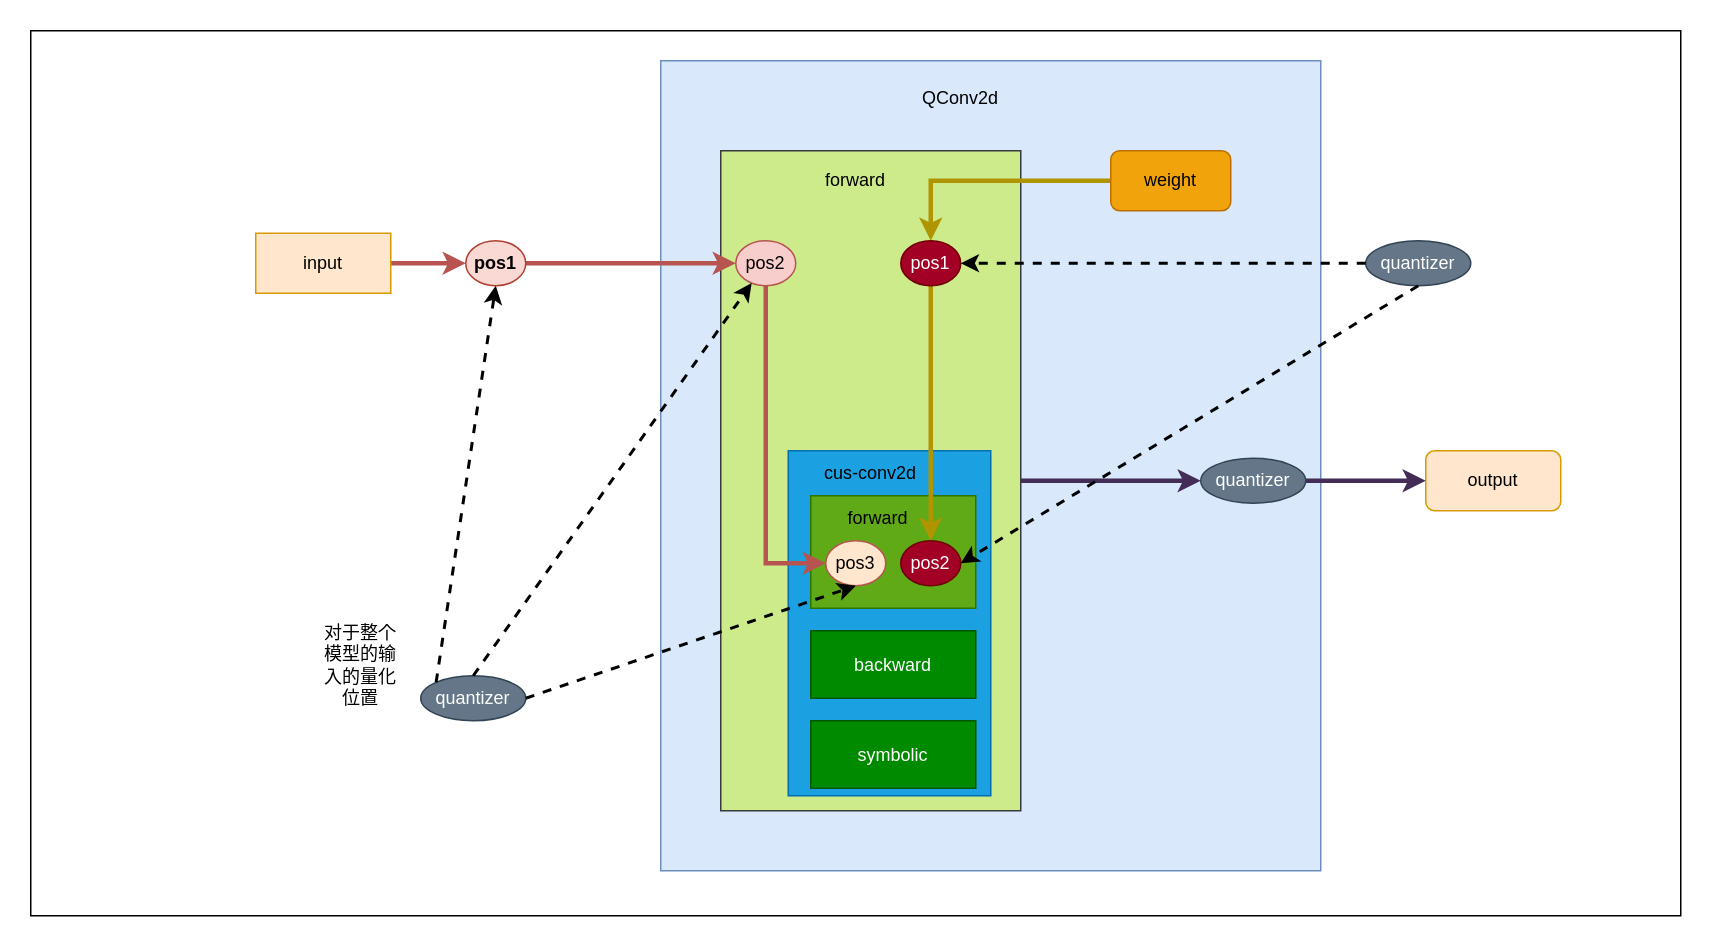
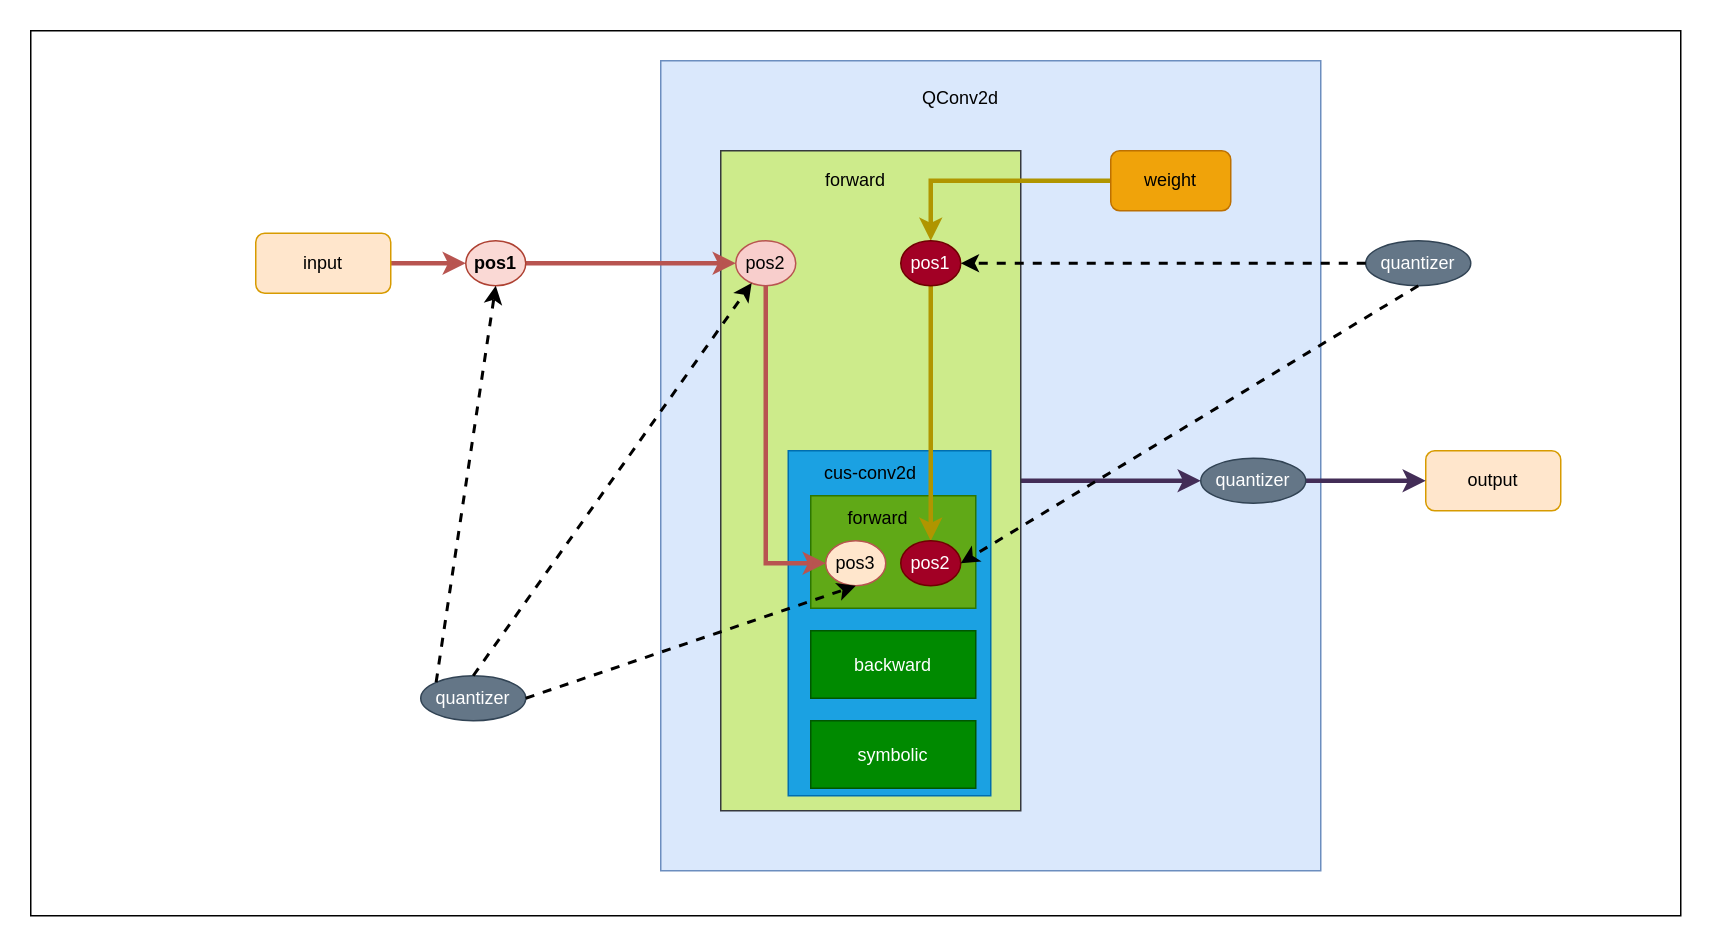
node "input": shape rectangle -> rounded rectangle
node "对于整个模型的输入的量化位置": removed
